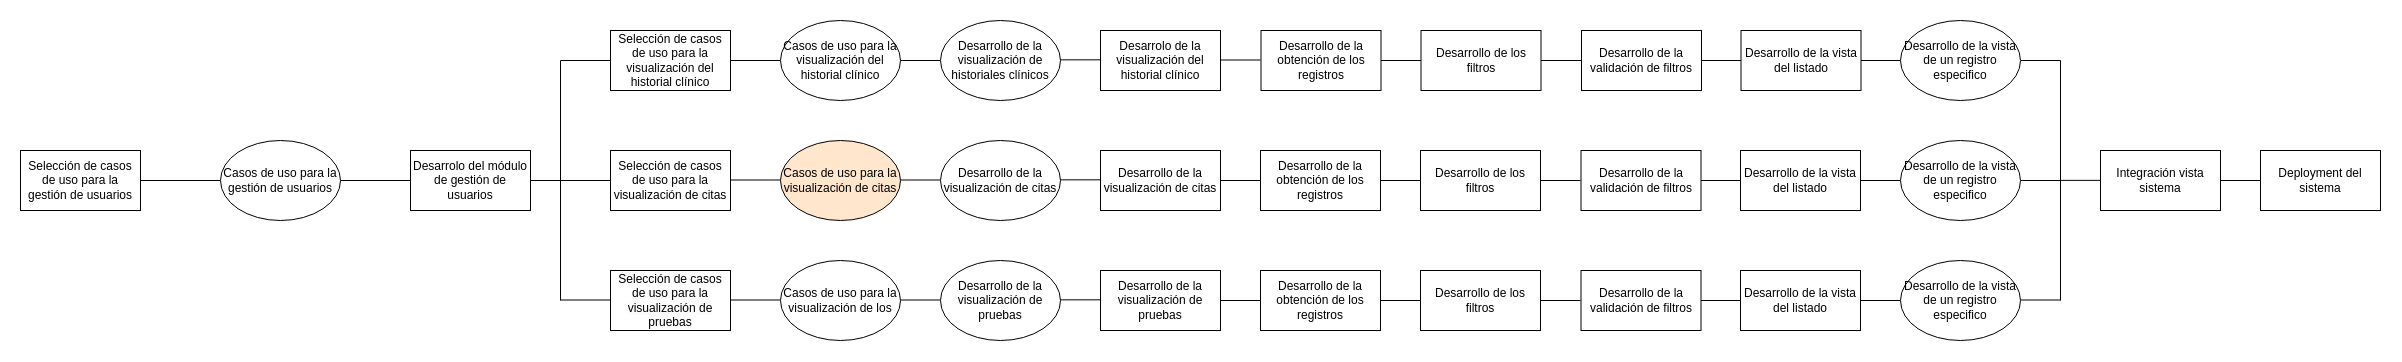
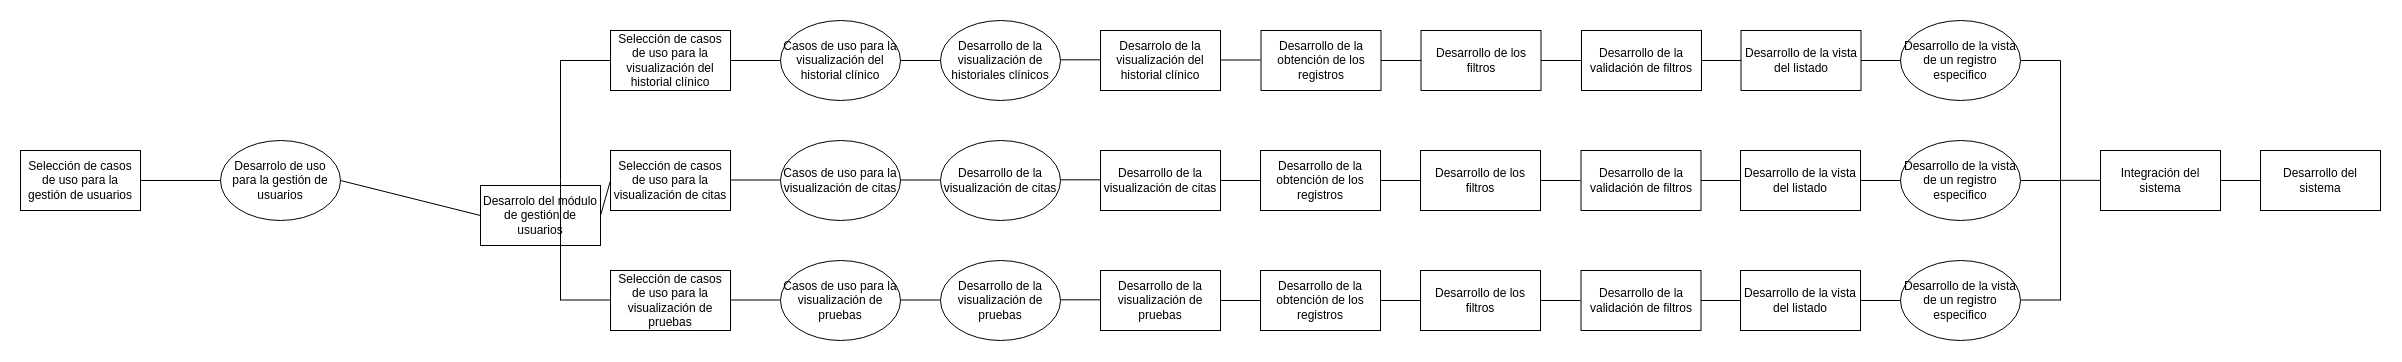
node "Casos de uso para la gestión de usuarios": label "Casos de uso para la gestión de usuarios" -> "Desarrolo de uso para la gestión de usuarios"
node "Desarrolo del módulo de gestión de usuarios": moved (471, 181) -> (541, 216)
node "Casos de uso para la visualización de citas": fillcolor #ffe6cc -> #ffffff
node "Integración vista sistema": label "Integración vista sistema" -> "Integración del sistema"
node "Deployment del sistema": label "Deployment del sistema" -> "Desarrollo del sistema"
node "Casos de uso para la visualización de los": label "Casos de uso para la visualización de los" -> "Casos de uso para la visualización de pruebas"
